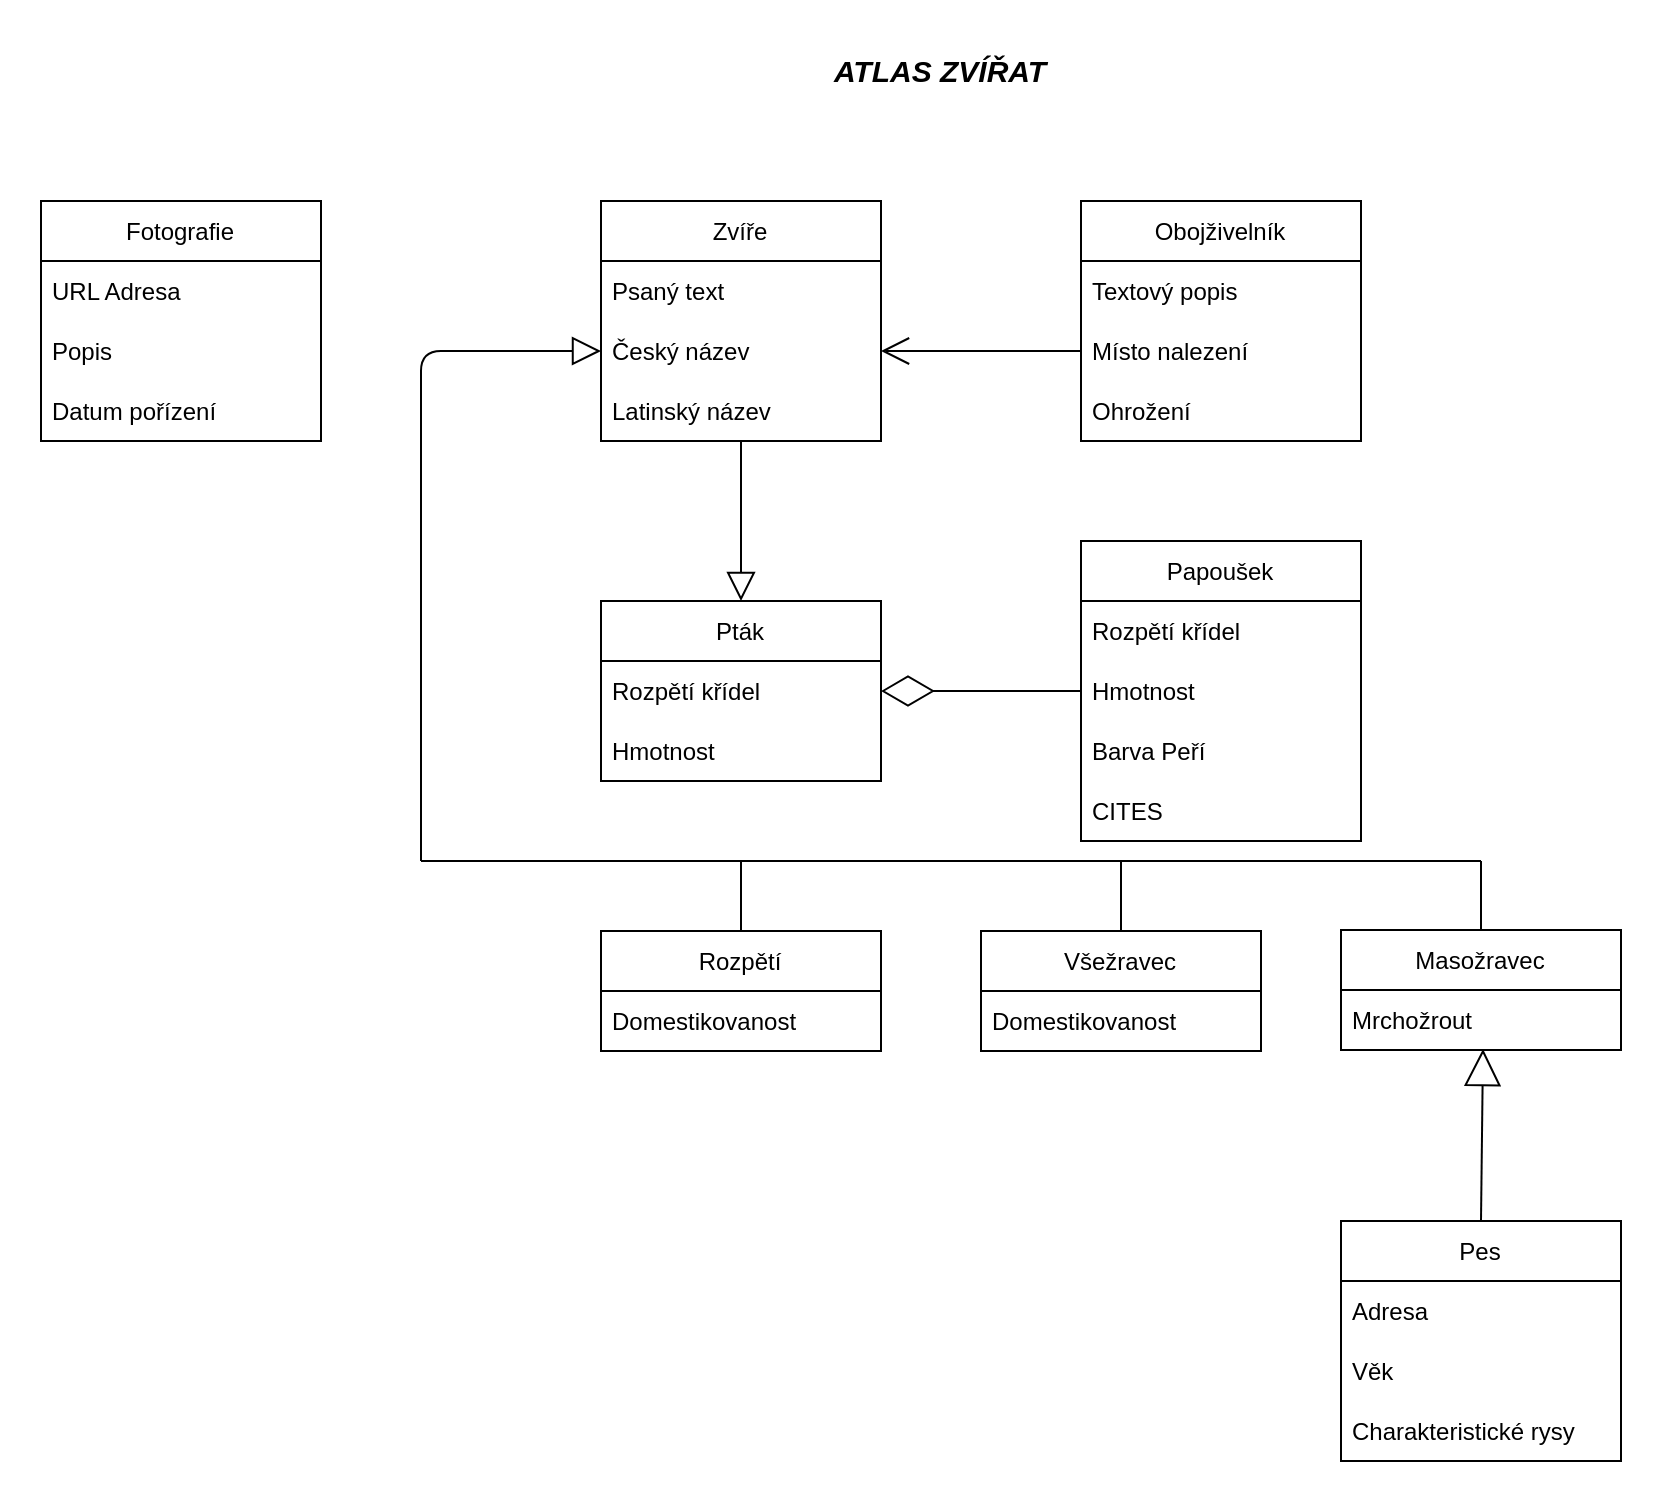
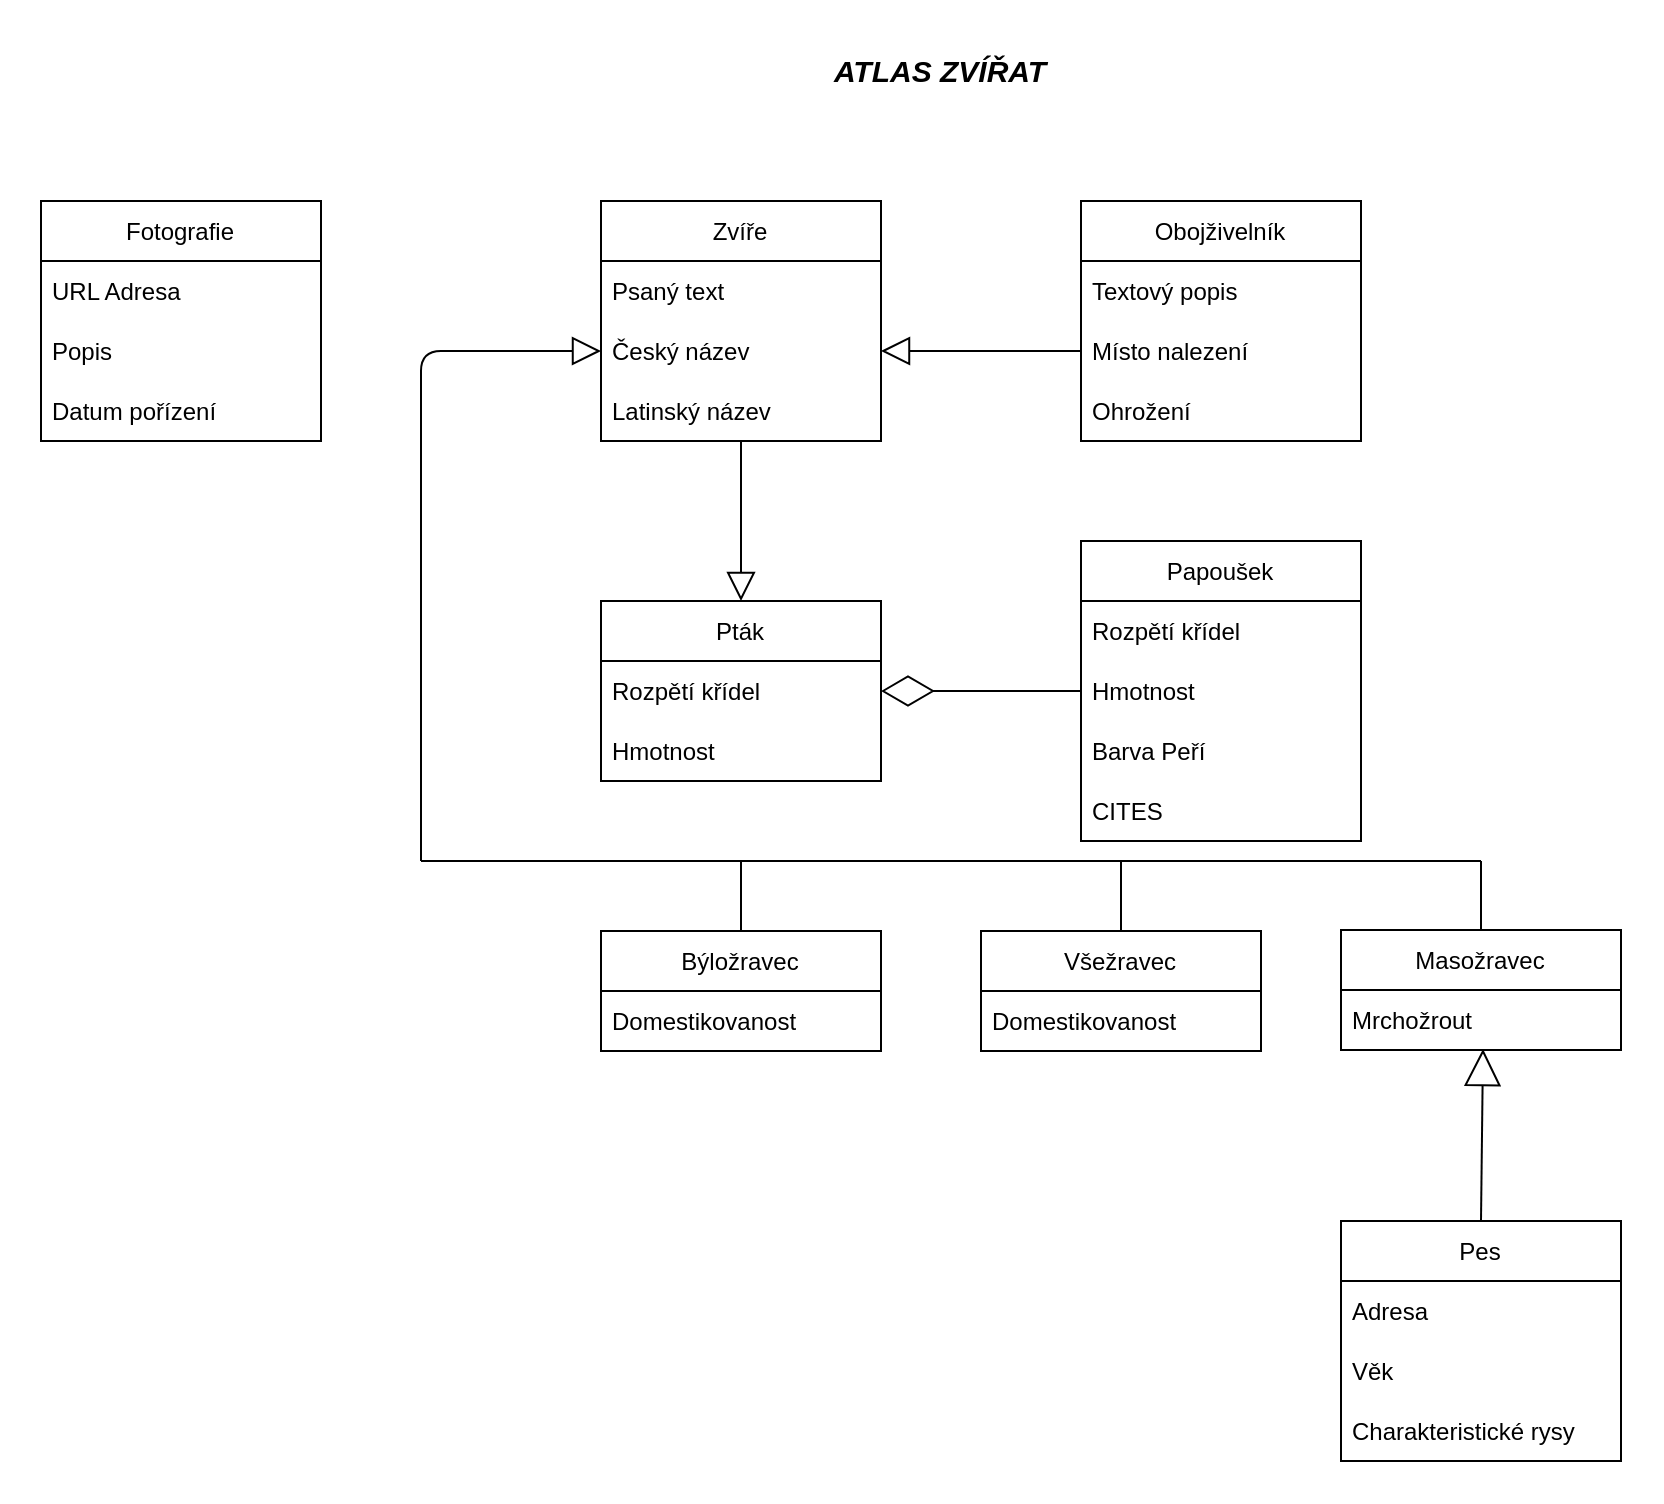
edge "Místo nalezení" -> "Český název": arrowhead open -> block
node "Rozpětí": label "Rozpětí" -> "Býložravec"
